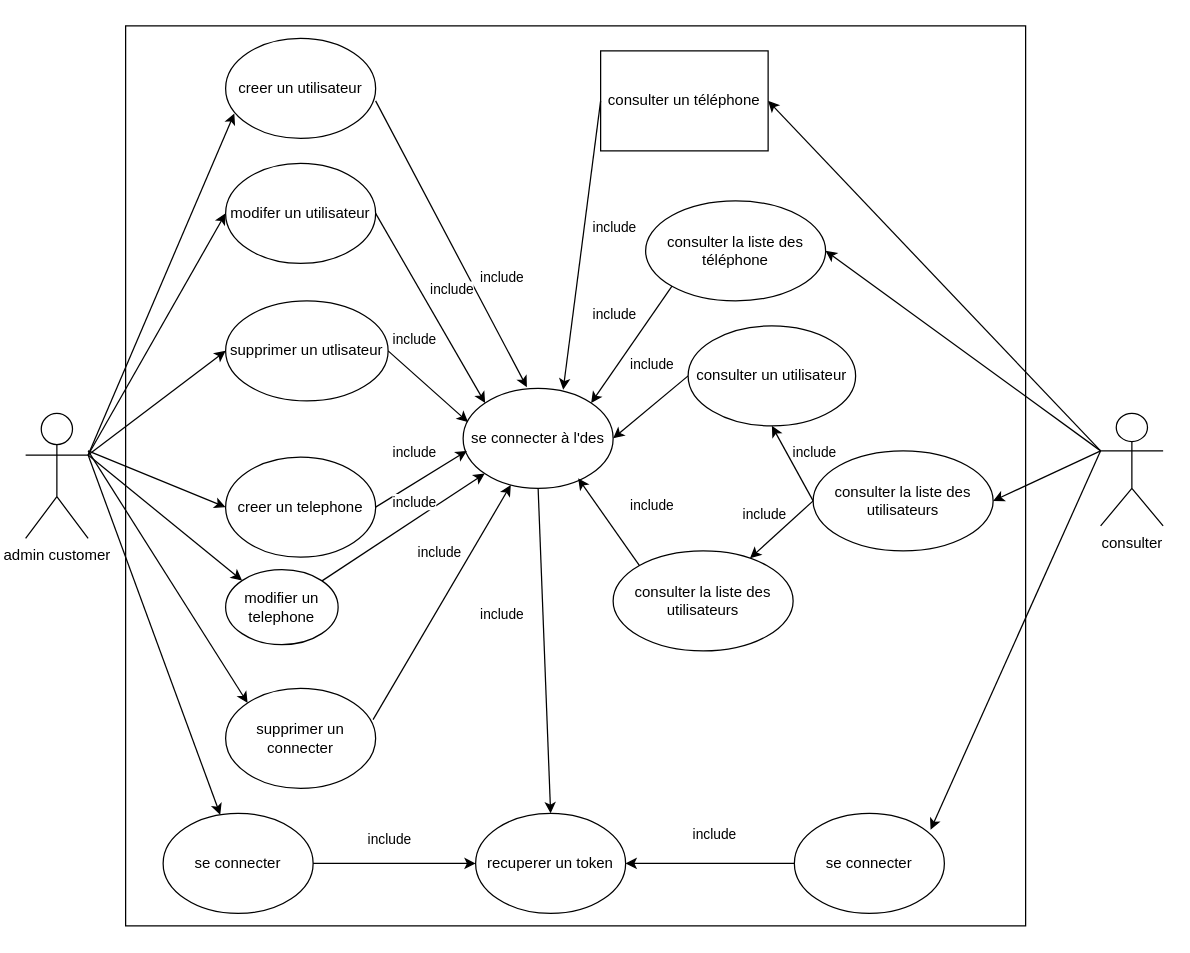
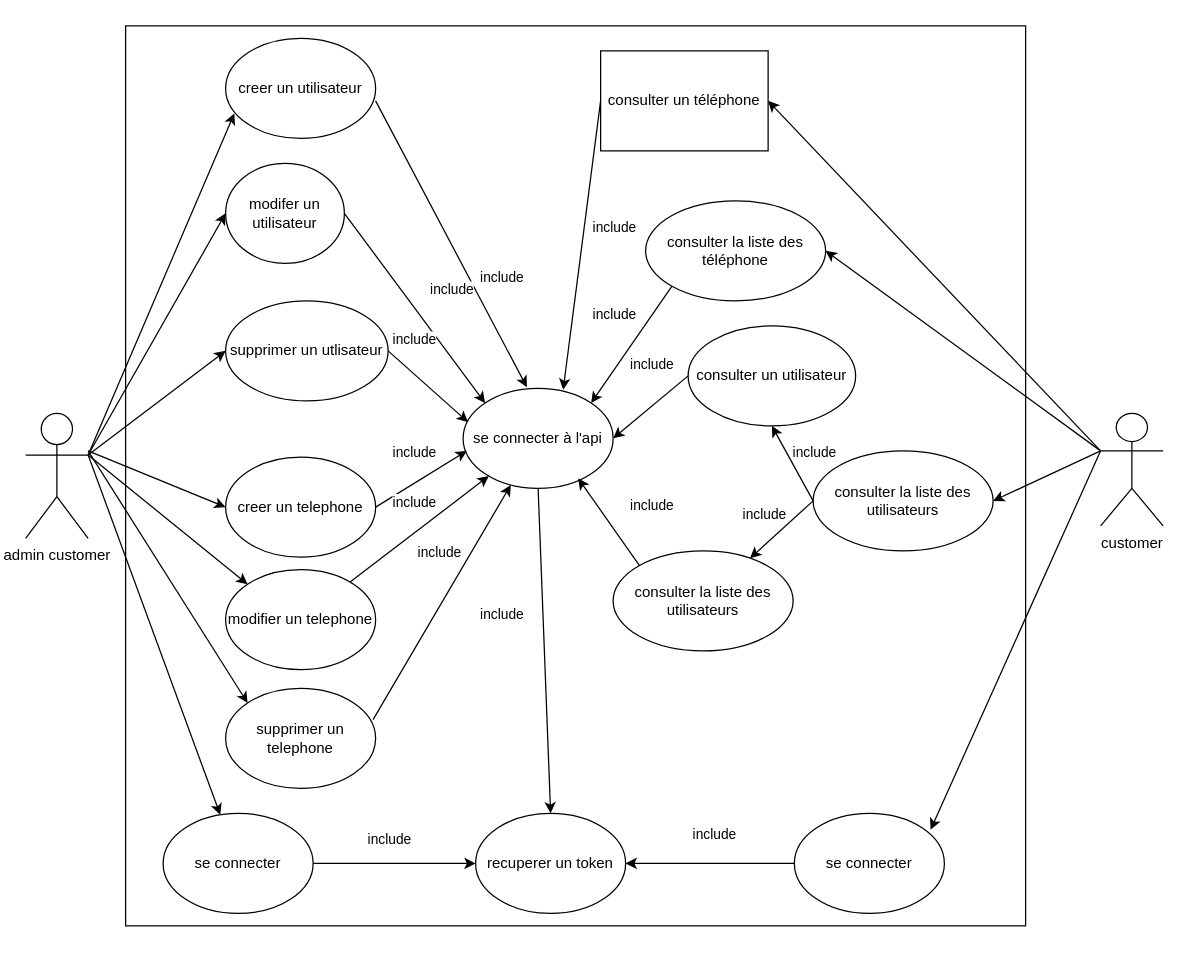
node "modifer un utilisateur": size 150x100 -> 119x100
node "se connecter à l'des": label "se connecter à l'des" -> "se connecter à l'api"
node "consulter": label "consulter" -> "customer"
node "modifier un telephone": size 113x75 -> 150x100
node "supprimer un connecter": label "supprimer un connecter" -> "supprimer un telephone"
